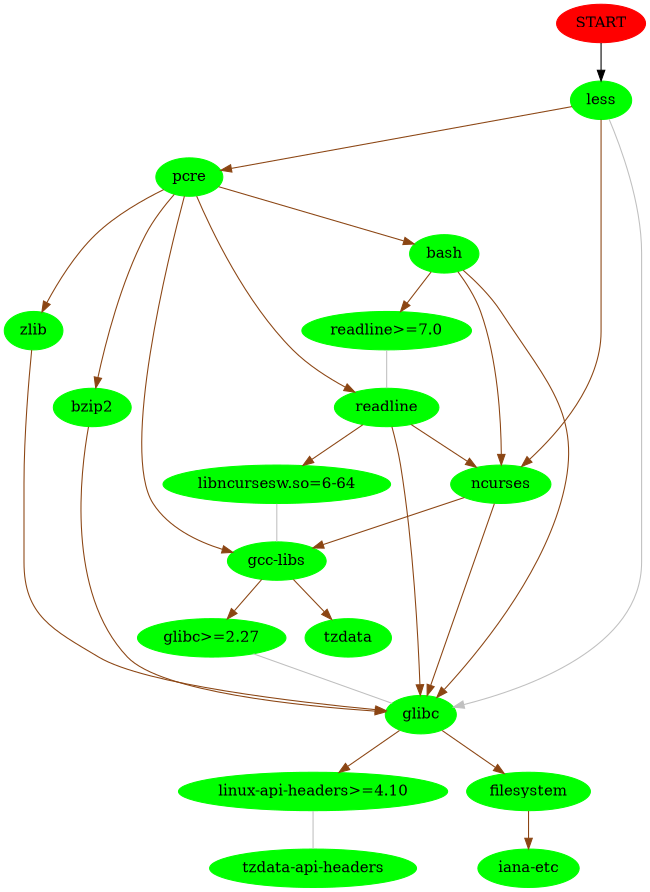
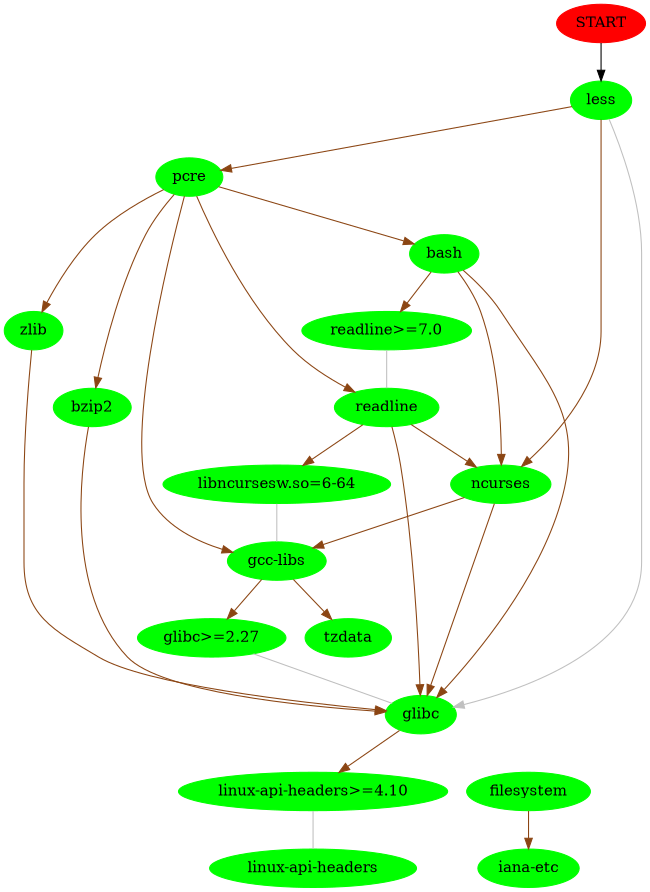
edge "glibc" -> "filesystem": removed
node "tzdata-api-headers": label "tzdata-api-headers" -> "linux-api-headers"
